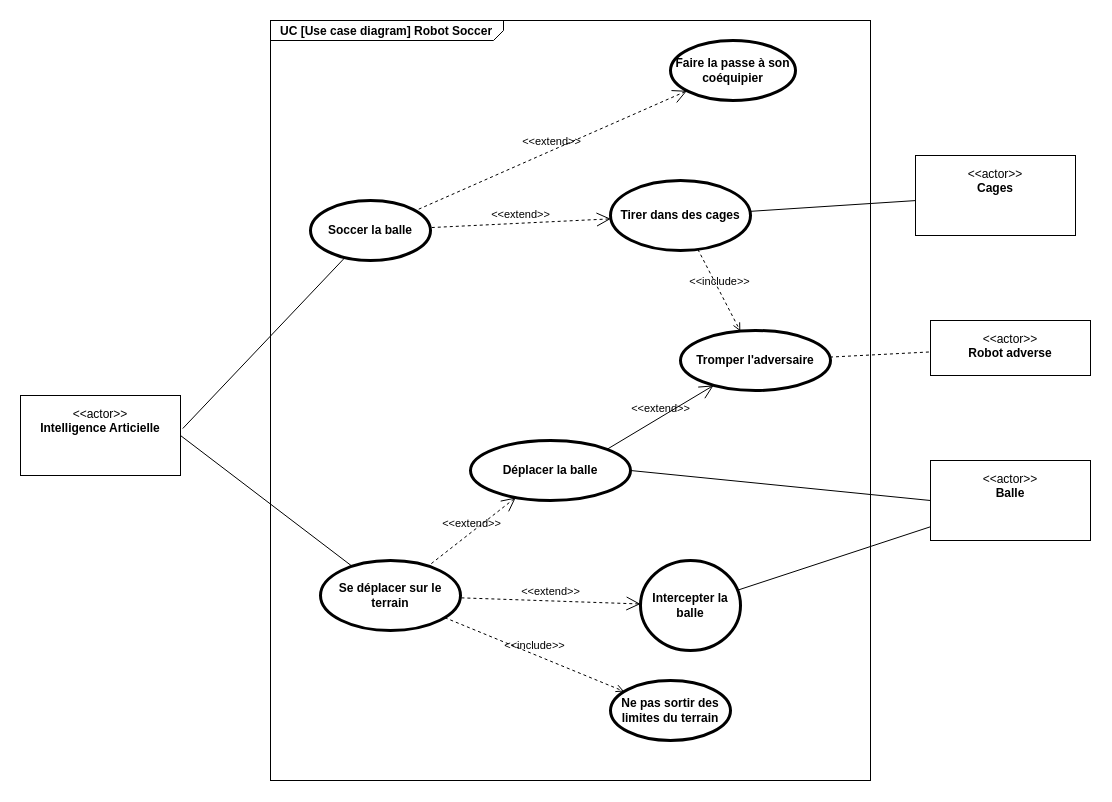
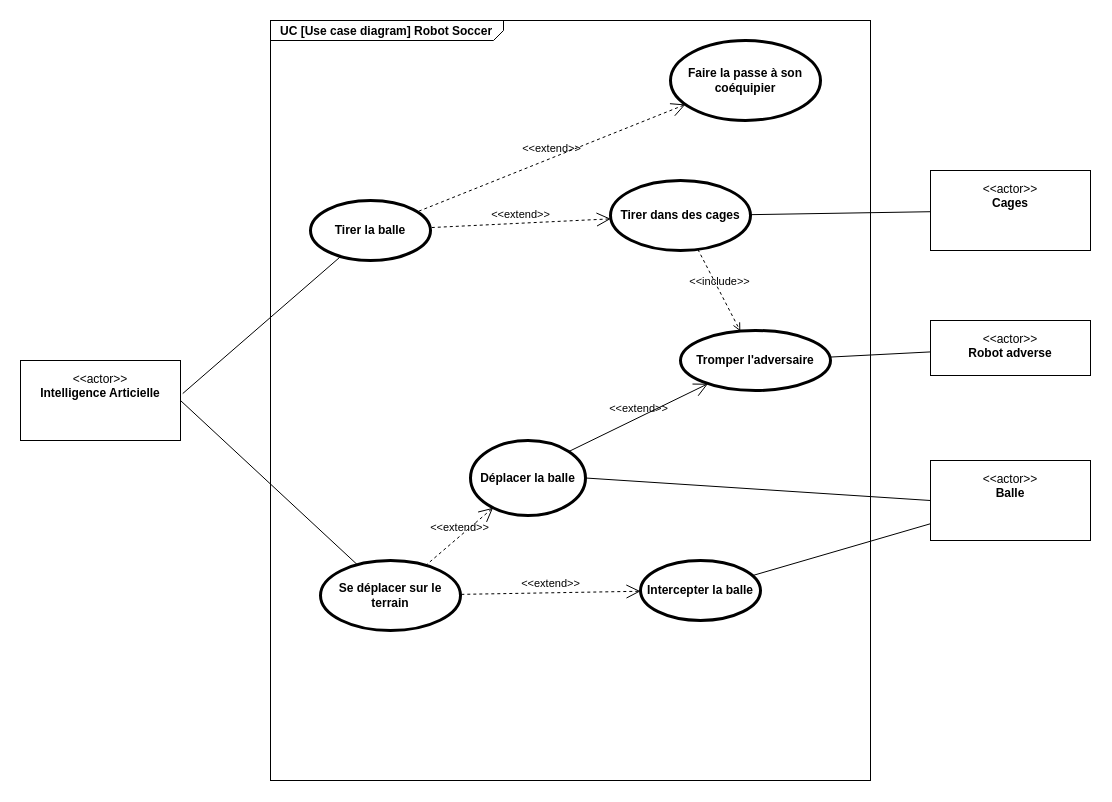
node "Faire la passe à son coéquipier": size 125x60 -> 150x80
node "<<actor>> Cages": moved (996, 196) -> (1011, 211)
node "Soccer la balle": label "Soccer la balle" -> "Tirer la balle"
edge "<<actor>> Robot adverse" -- "Tromper l'adversaire": style dashed -> solid
node "<<actor>> Intelligence Articielle": moved (101, 436) -> (101, 401)
node "Déplacer la balle": size 160x60 -> 115x75
node "Intercepter la balle": size 100x90 -> 120x60
edge "Se déplacer sur le terrain" -> "Ne pas sortir des limites du terrain": removed, label "<<include>>"
node "Ne pas sortir des limites du terrain": removed
